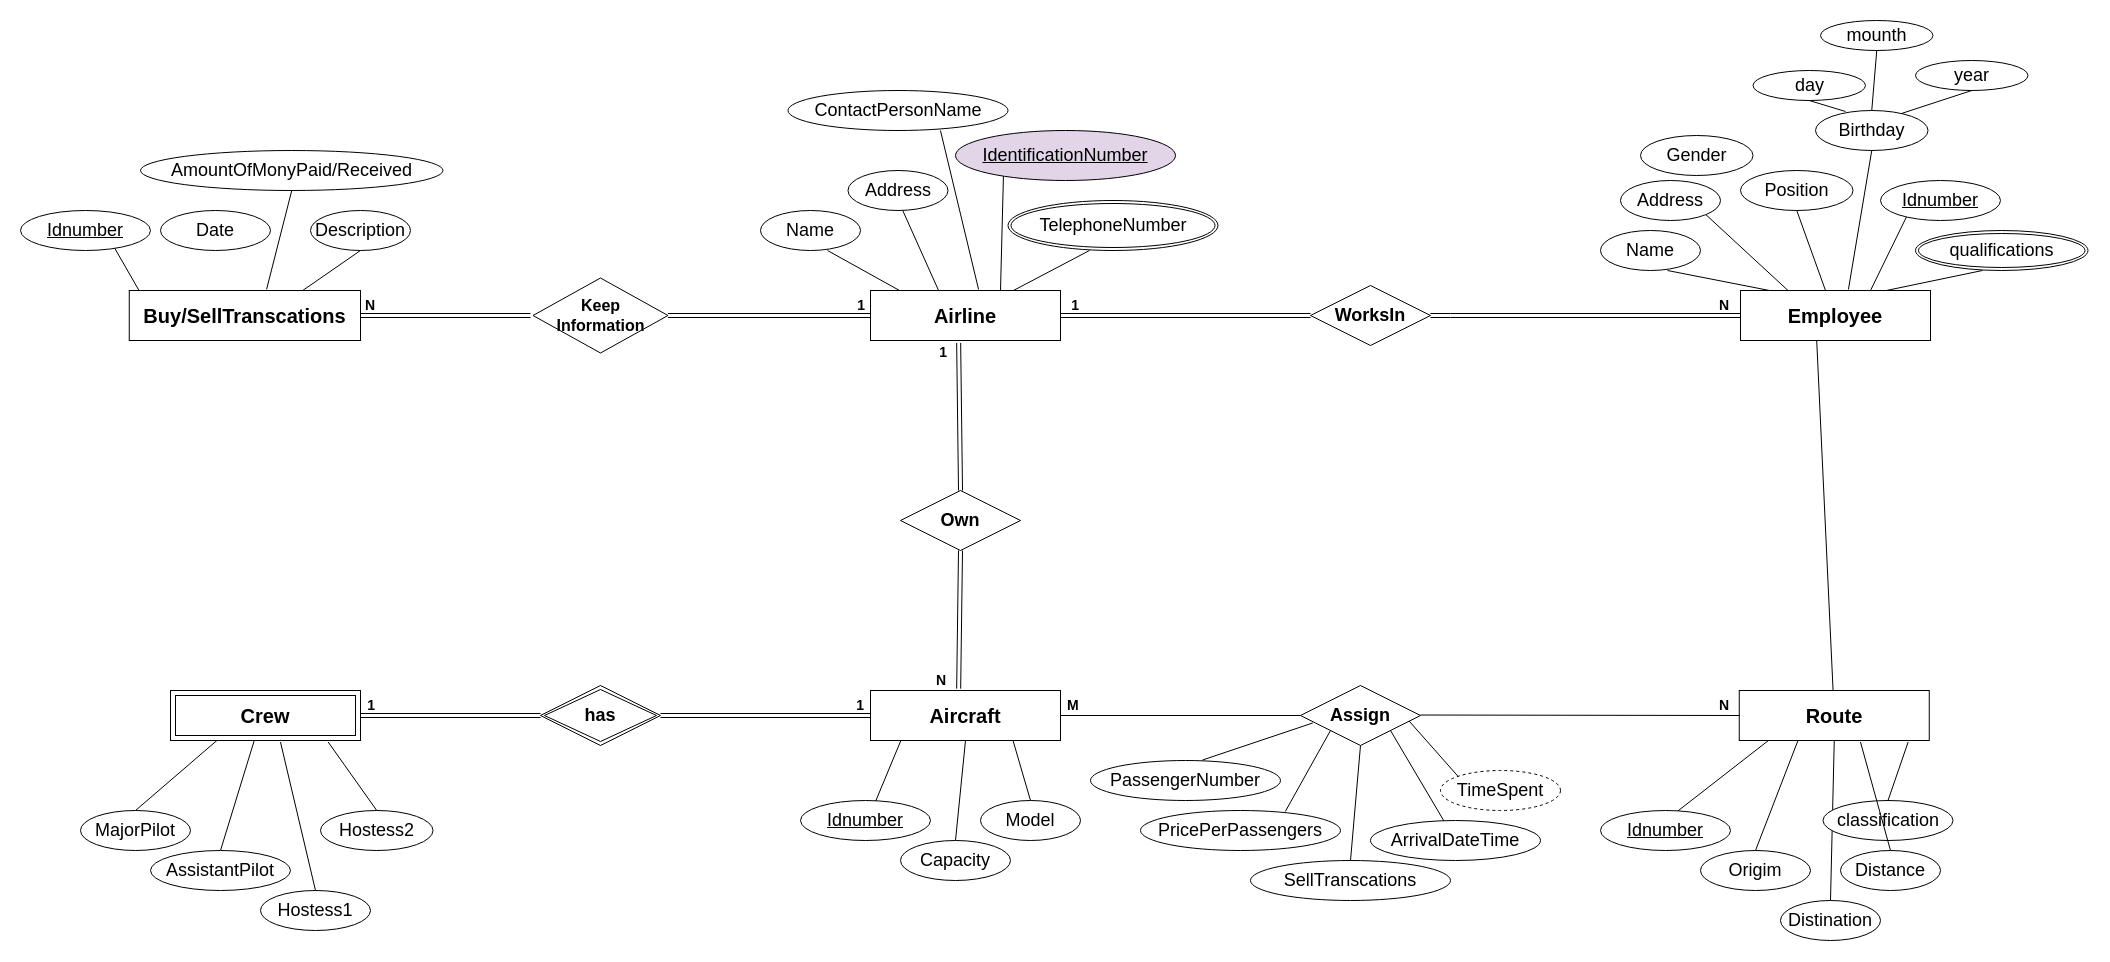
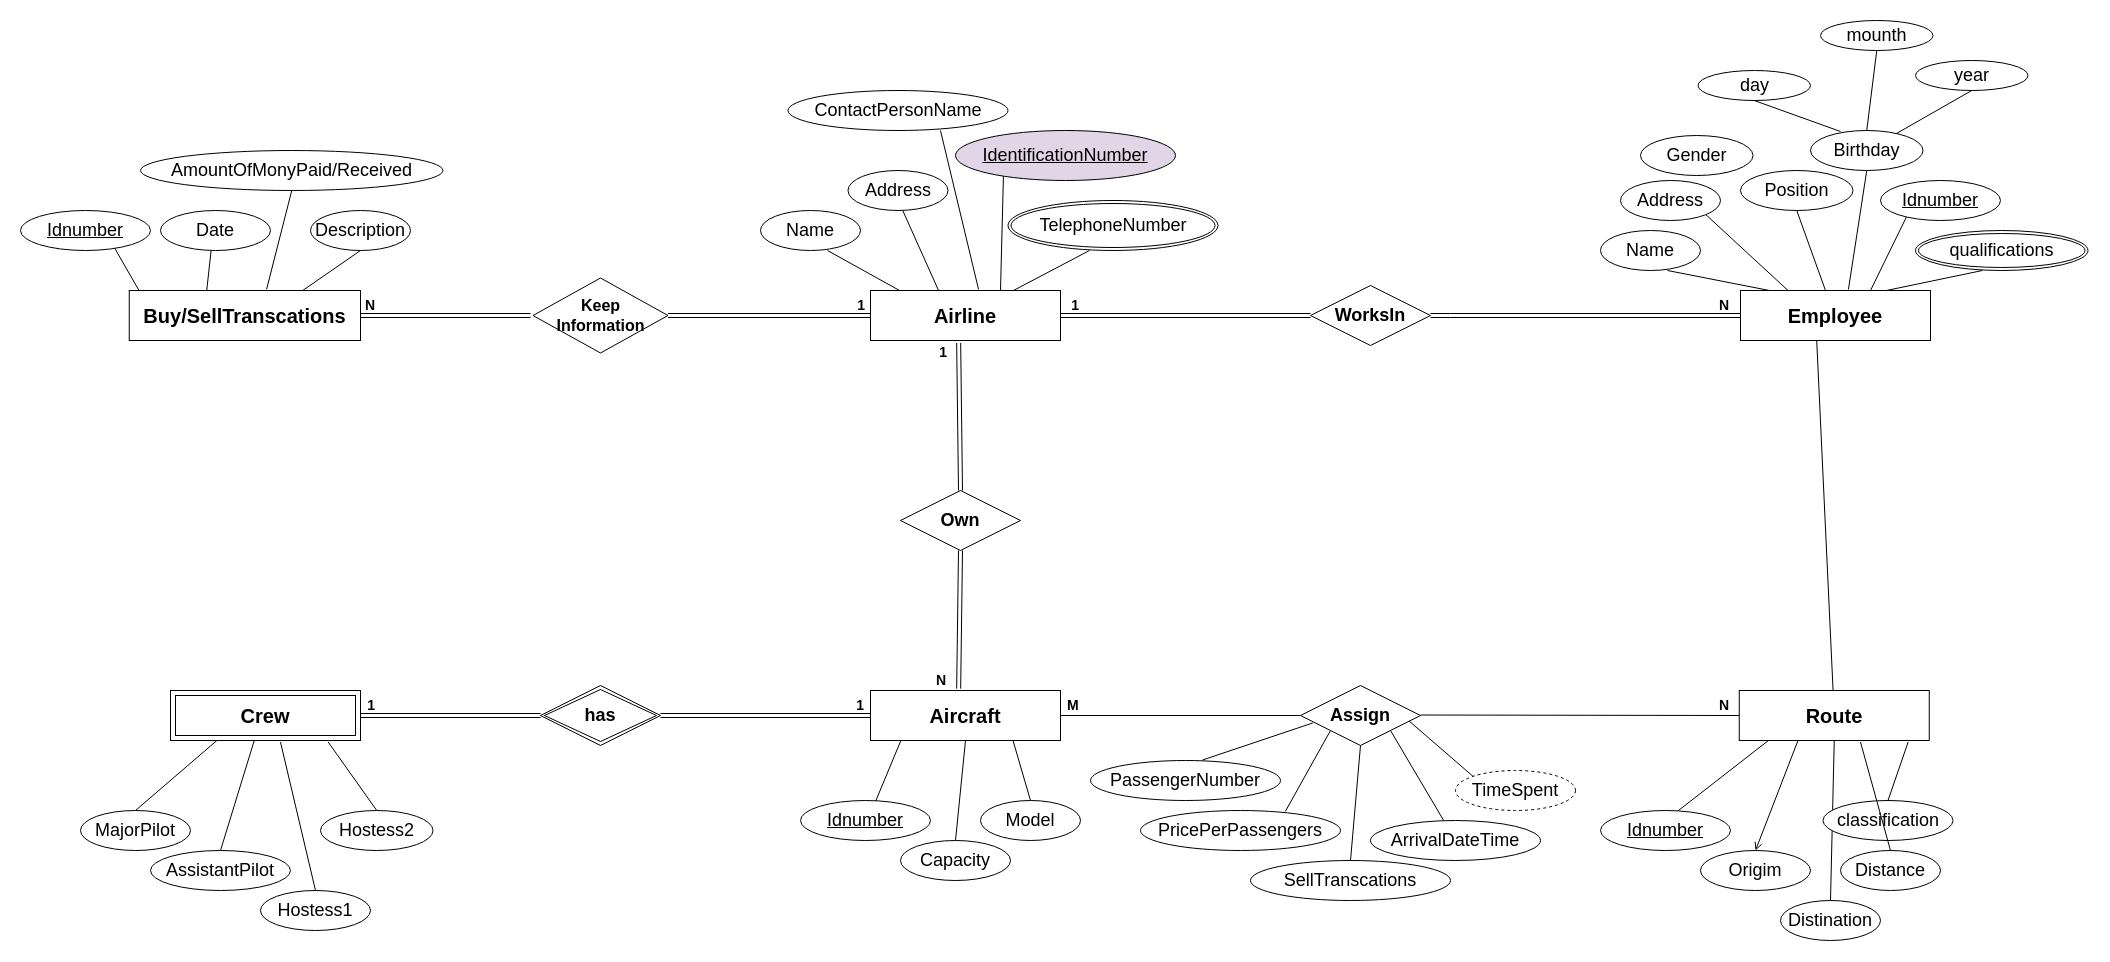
node "day": moved (1809, 86) -> (1754, 86)
node "Birthday": moved (1872, 131) -> (1867, 151)
edge "Date" -- "Buy/SellTranscations": added
node "TimeSpent": moved (1501, 791) -> (1516, 791)
edge "Route" -- "Origim": arrowhead none -> open
